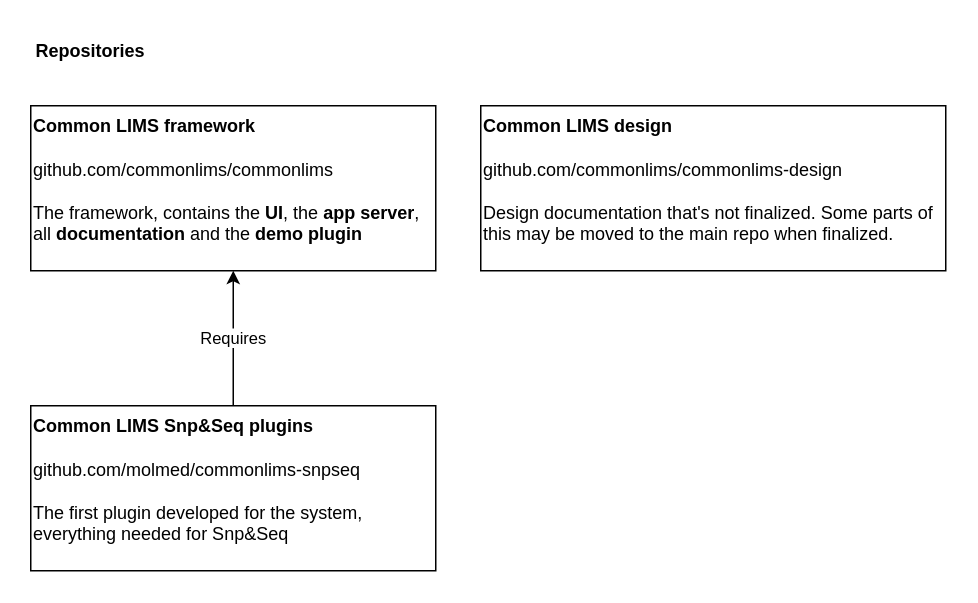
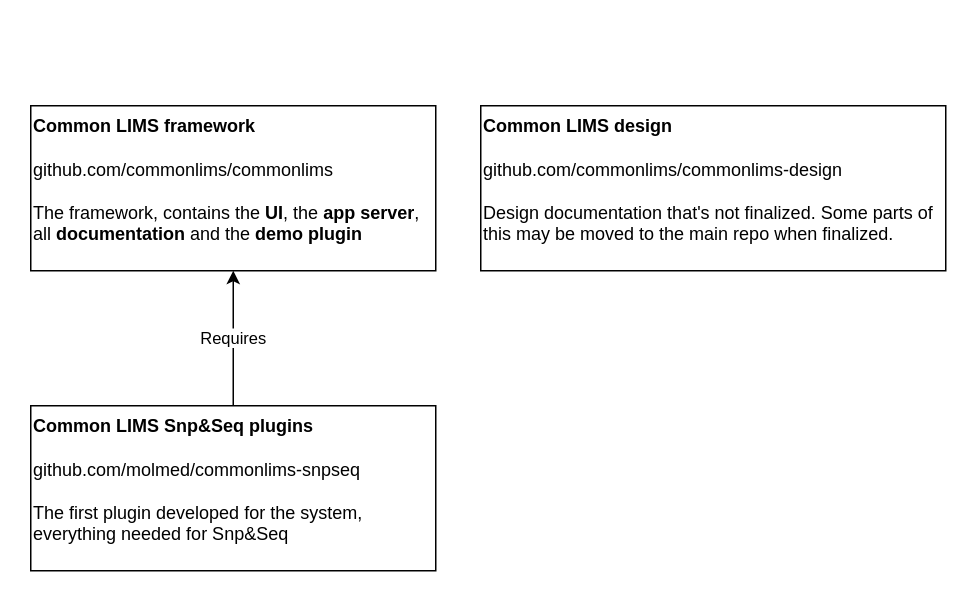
node "Repositories": removed
